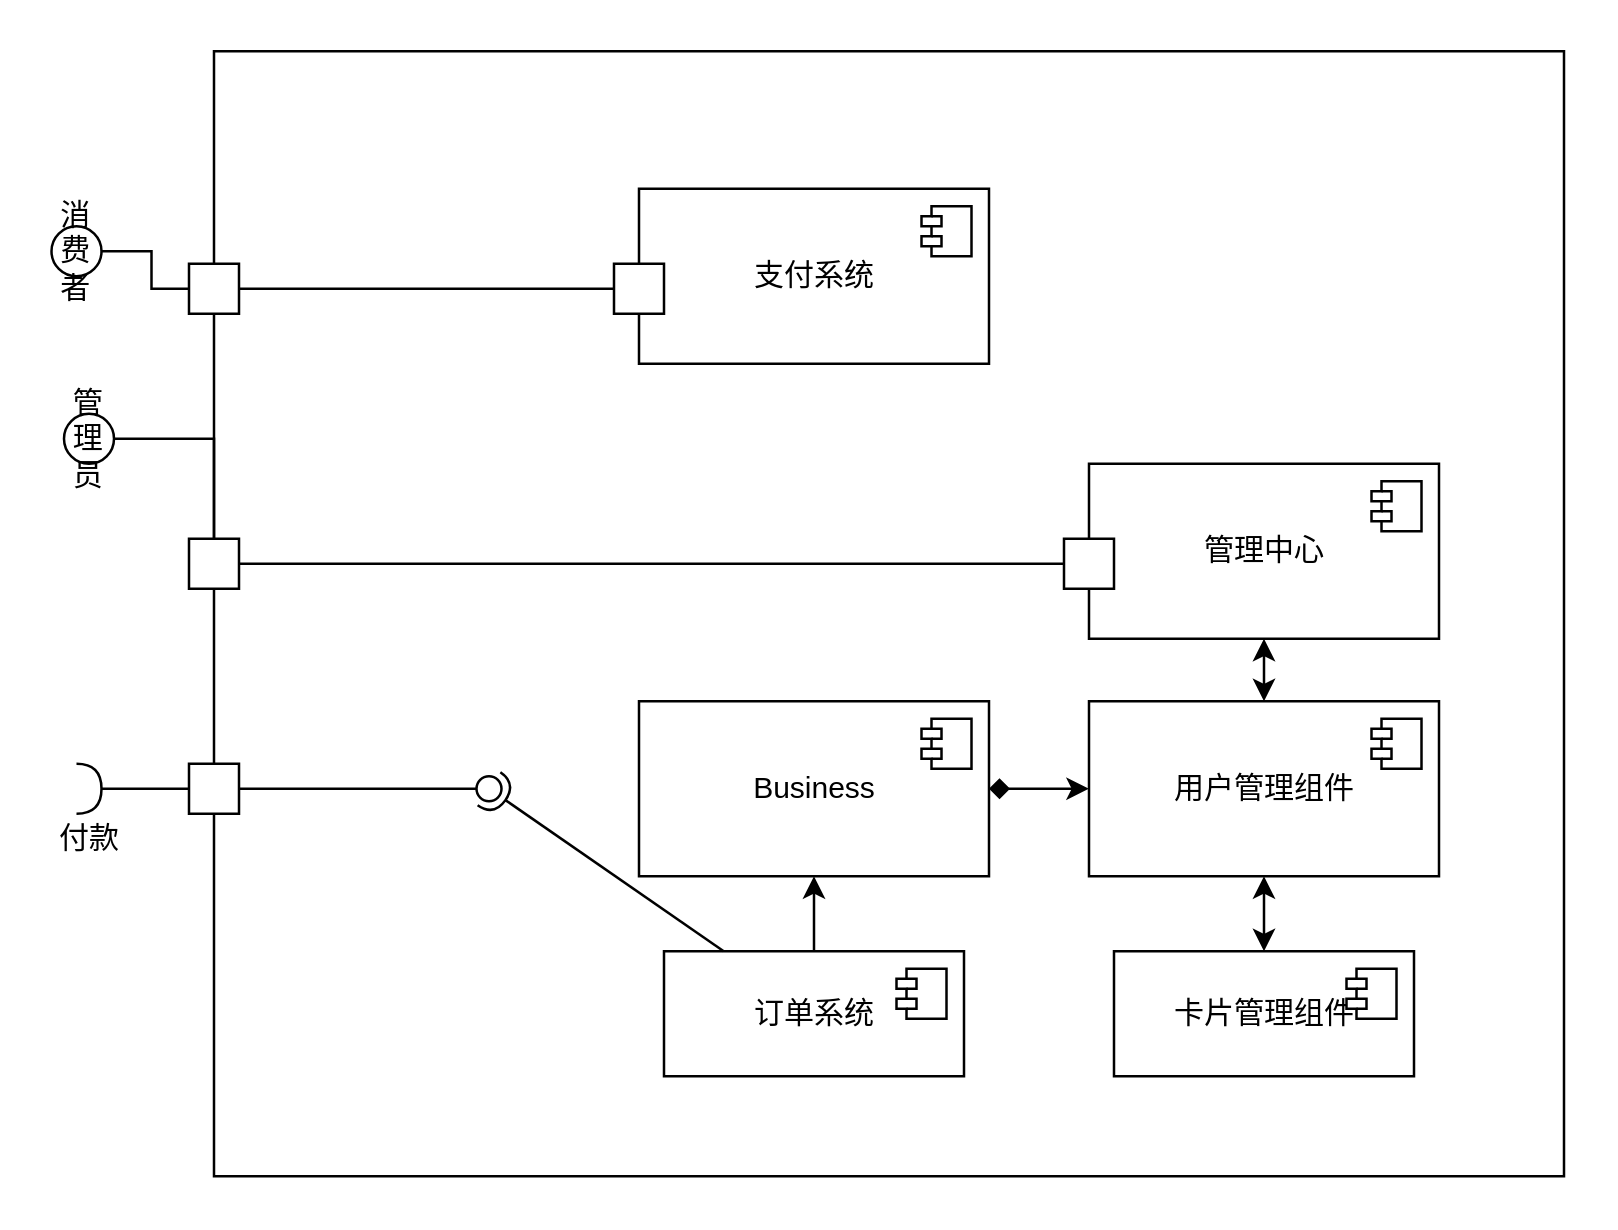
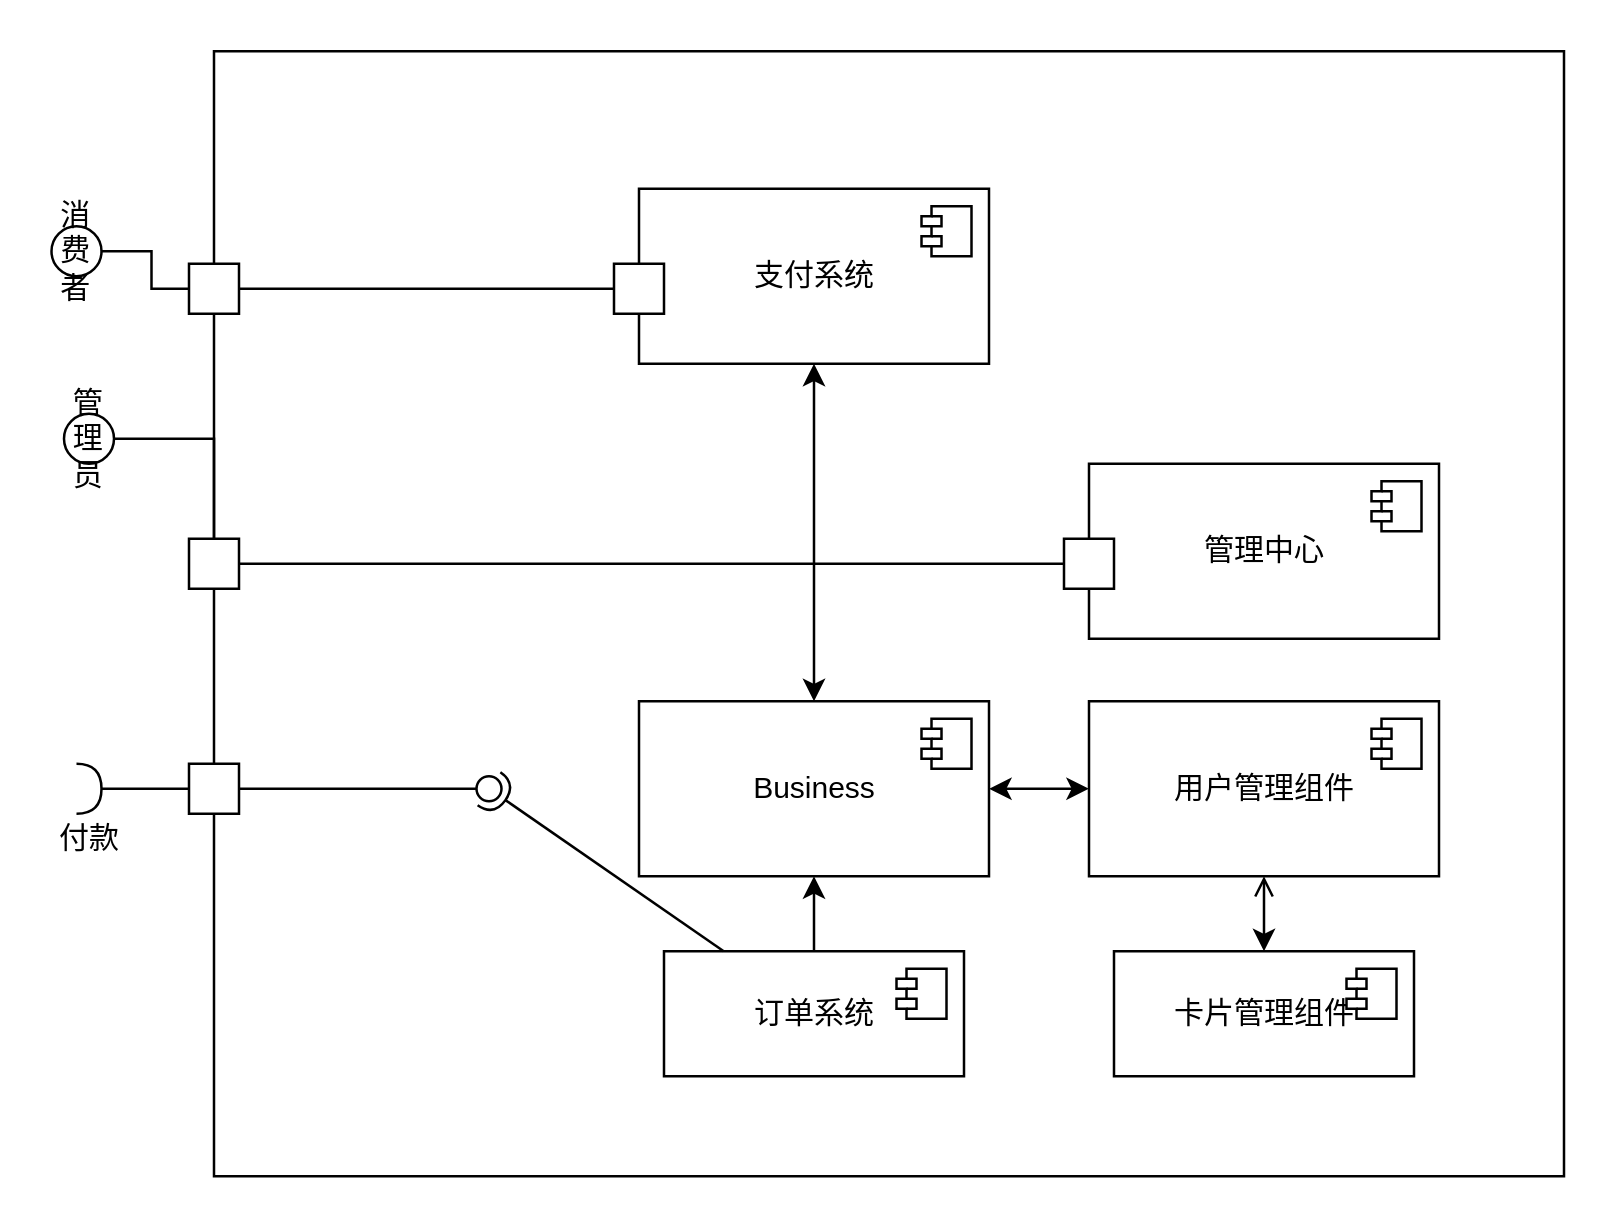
edge "支付系统" -- "Business": added
edge "管理中心" -- "用户管理组件": removed
edge "Business" -- "用户管理组件": arrowhead diamond -> classic
edge "用户管理组件" -- "卡片管理组件": arrowhead classic -> open
